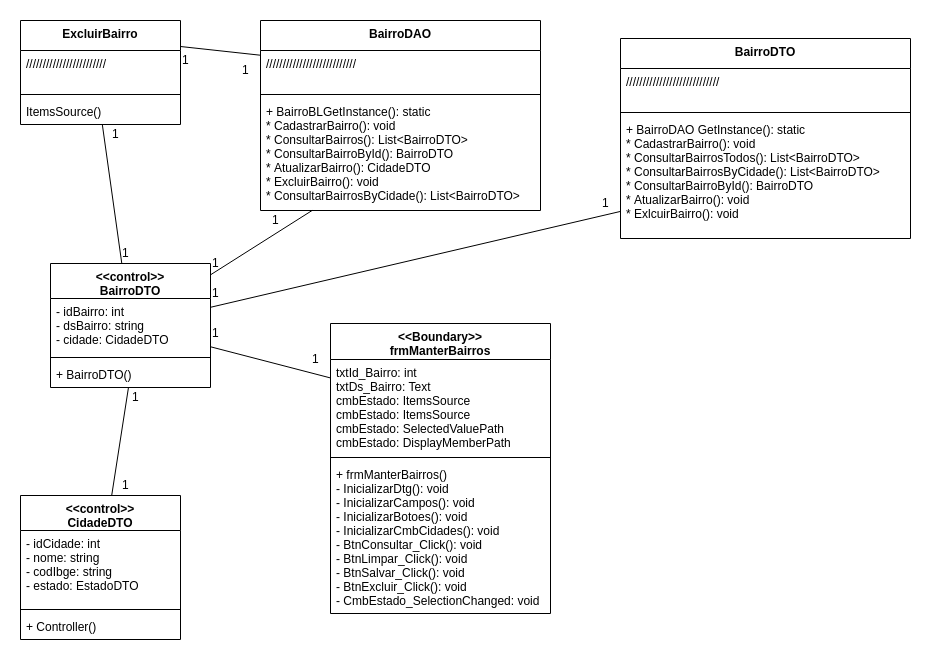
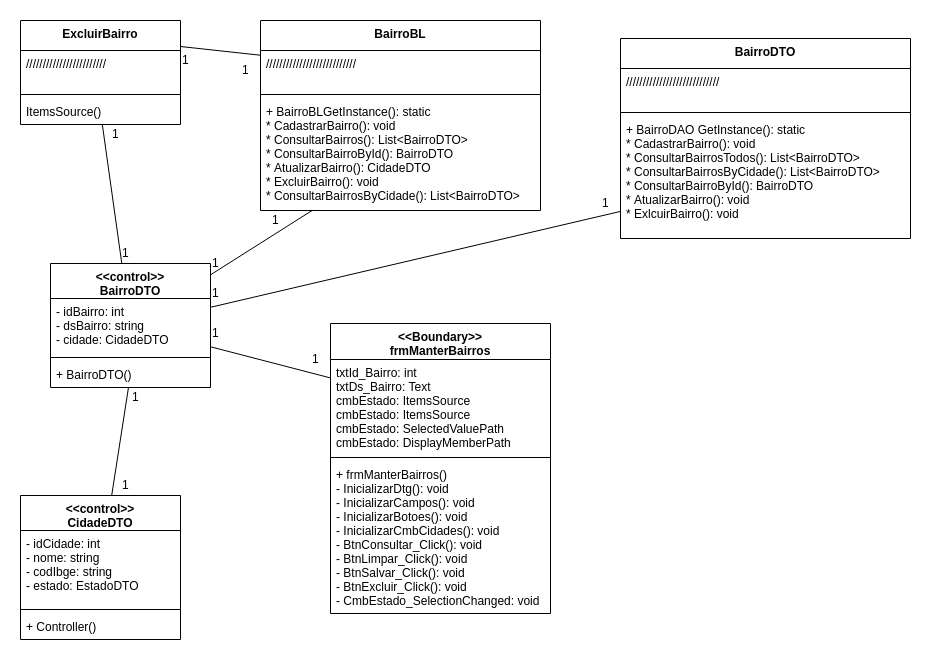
node "BairroDAO": label "BairroDAO" -> "BairroBL"
